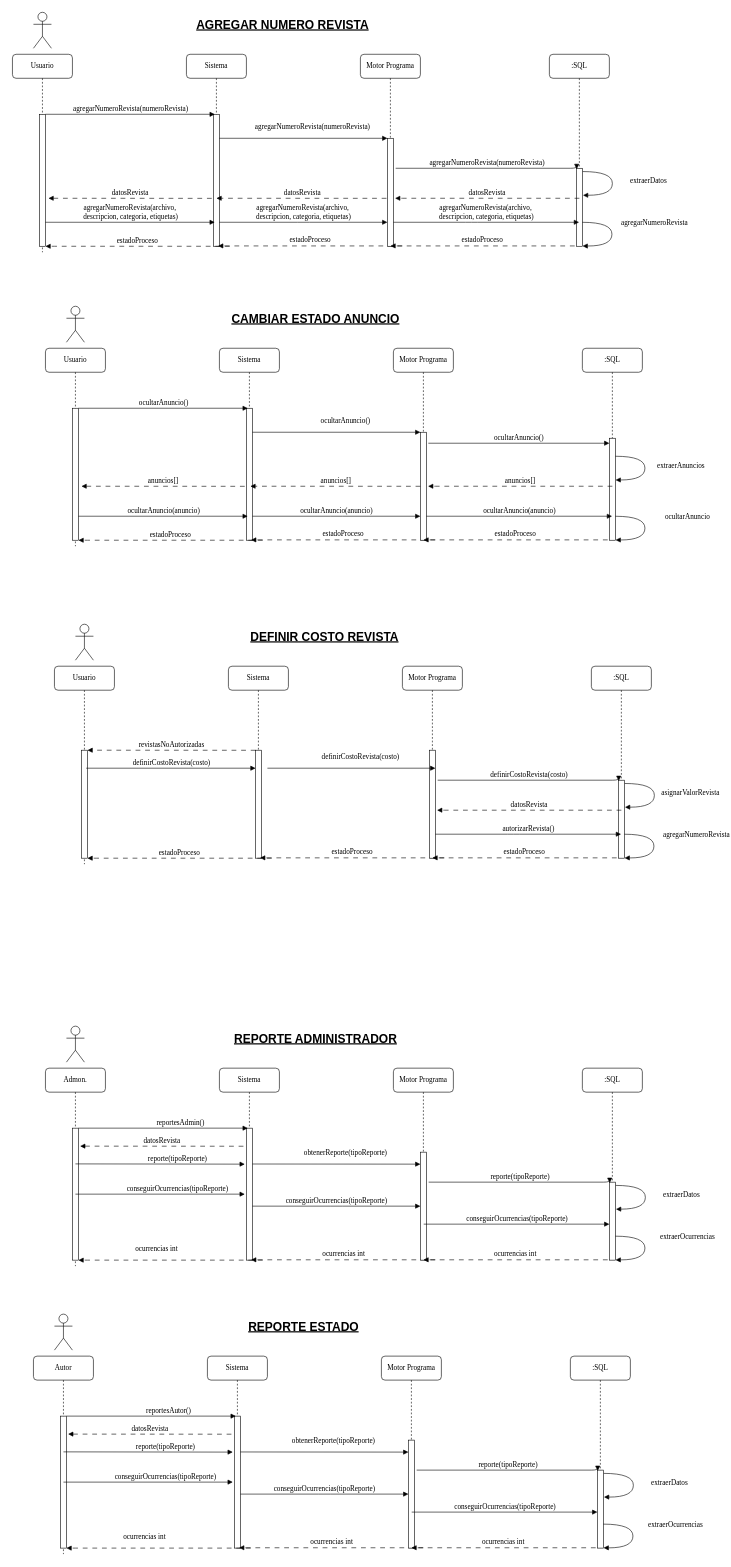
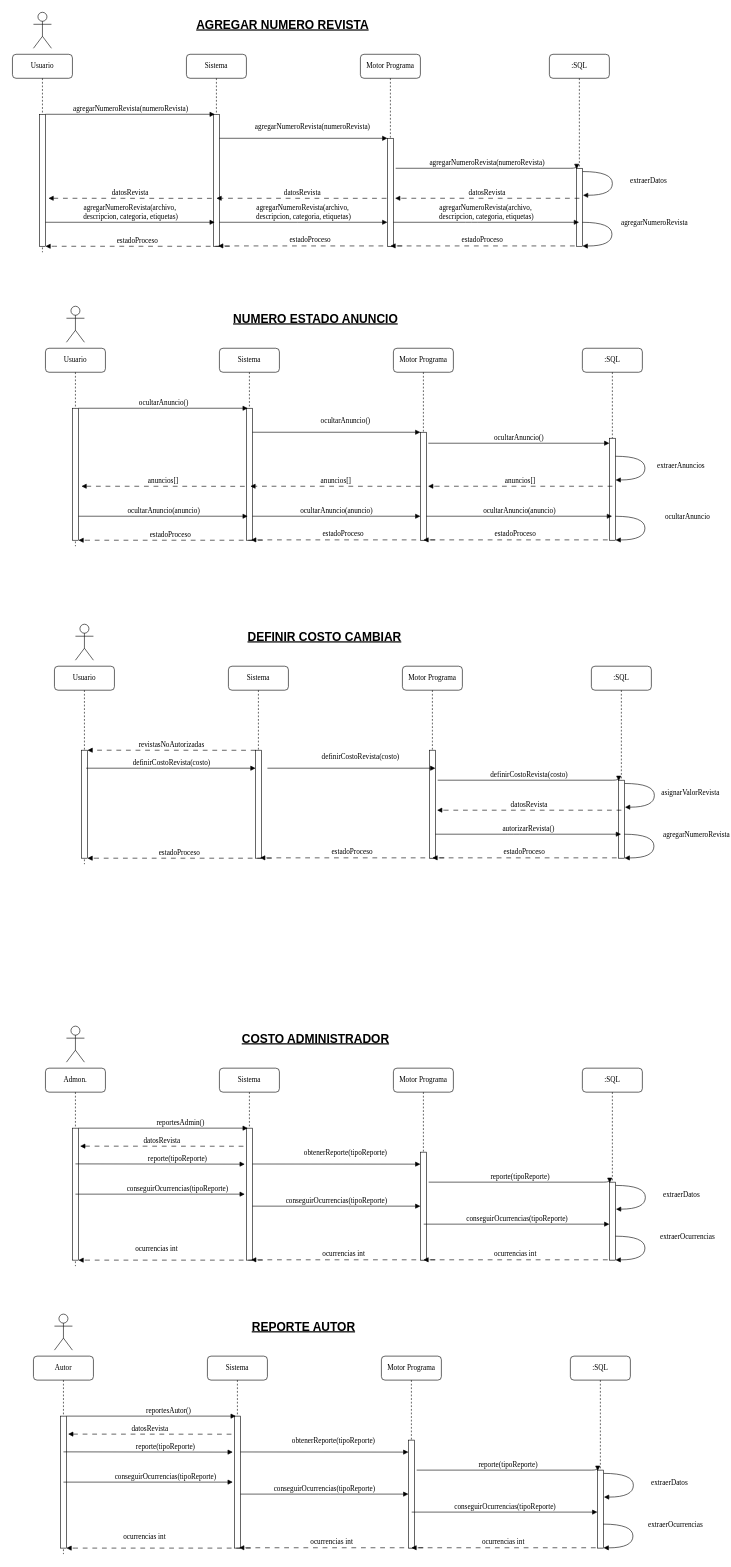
node "CAMBIAR ESTADO ANUNCIO": label "CAMBIAR ESTADO ANUNCIO" -> "NUMERO ESTADO ANUNCIO"
node "DEFINIR COSTO REVISTA": label "DEFINIR COSTO REVISTA" -> "DEFINIR COSTO CAMBIAR"
node "REPORTE ADMINISTRADOR": label "REPORTE ADMINISTRADOR" -> "COSTO ADMINISTRADOR"
node "REPORTE ESTADO": label "REPORTE ESTADO" -> "REPORTE AUTOR"
